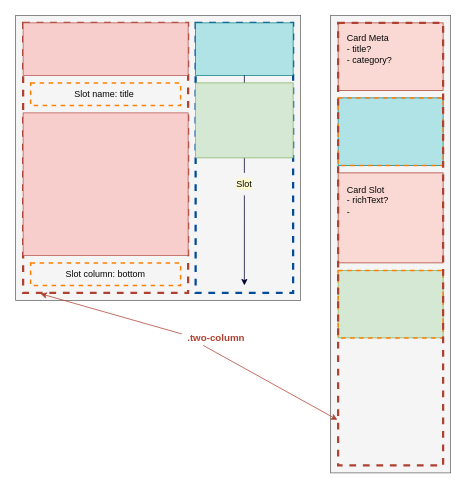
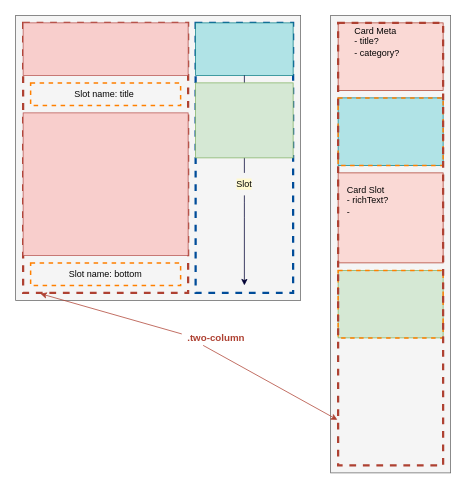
node "Card Meta - title? - category?": moved (383, 49) -> (390, 42)
node "Slot column: bottom": label "Slot column: bottom" -> "Slot name: bottom"
